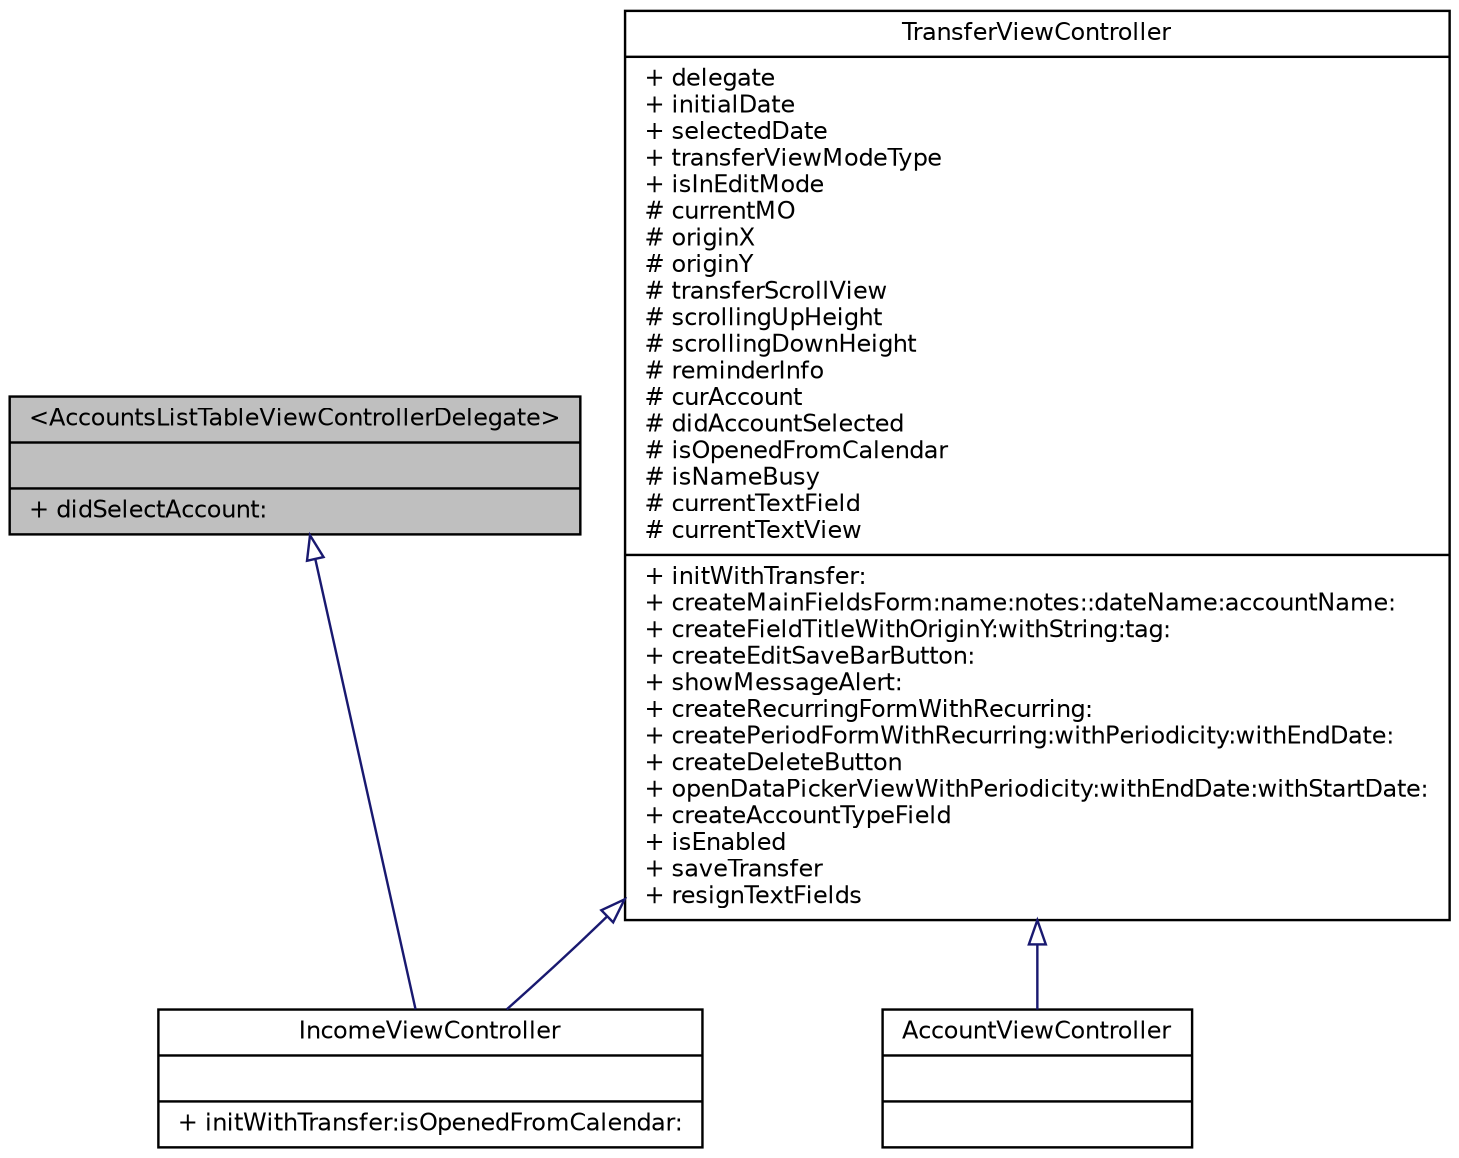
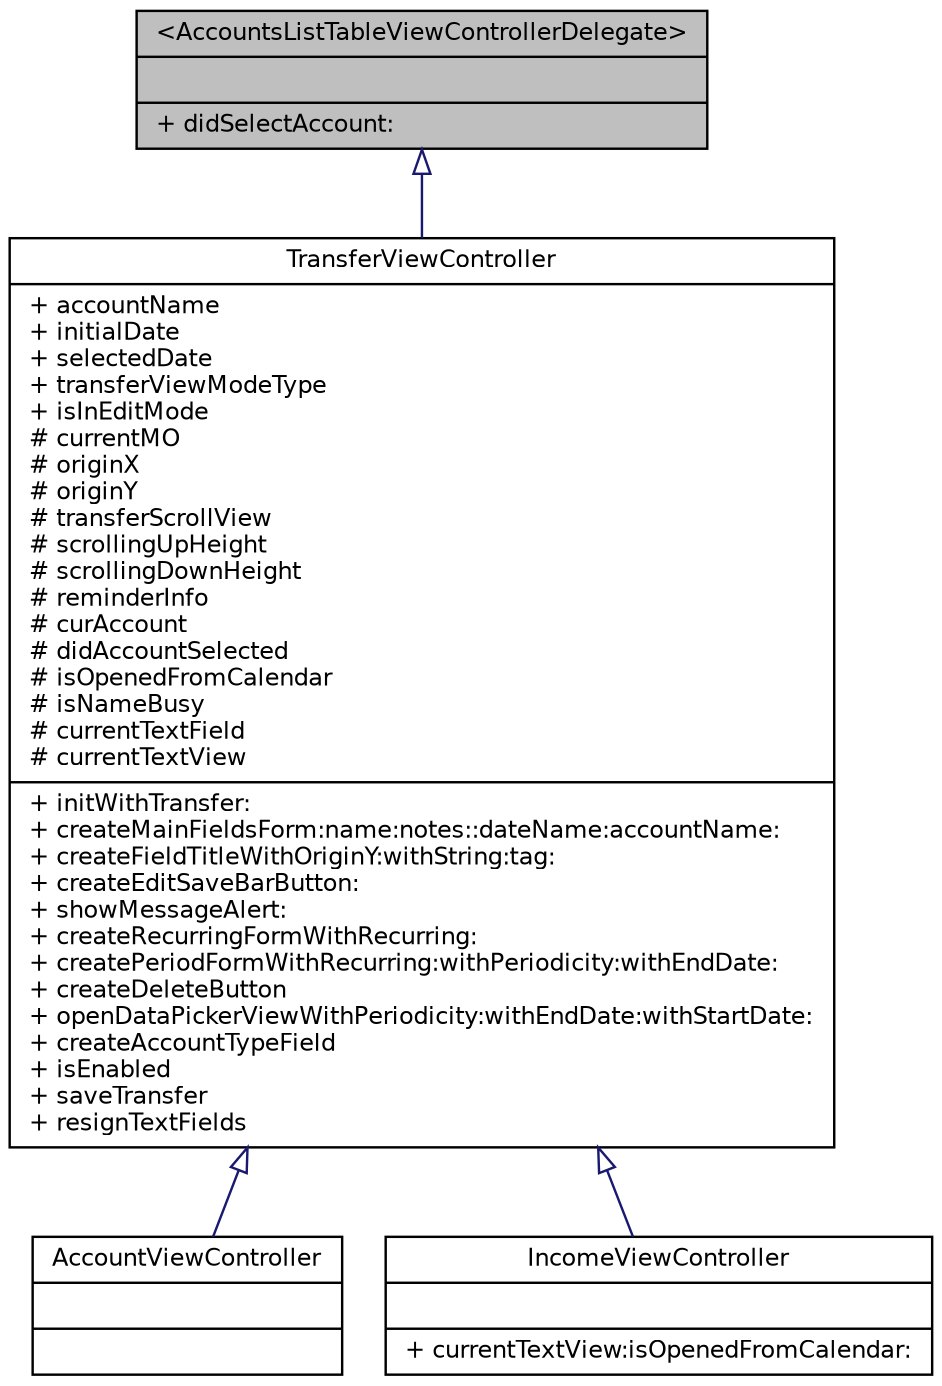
node "TransferViewController": text "+ delegate" -> "+ accountName"
edge "IncomeViewController" -> "<AccountsListTableViewControllerDelegate>": now "TransferViewController" -> "<AccountsListTableViewControllerDelegate>"
node "IncomeViewController": text "+ initWithTransfer:isOpenedFromCalendar:" -> "+ currentTextView:isOpenedFromCalendar:"
